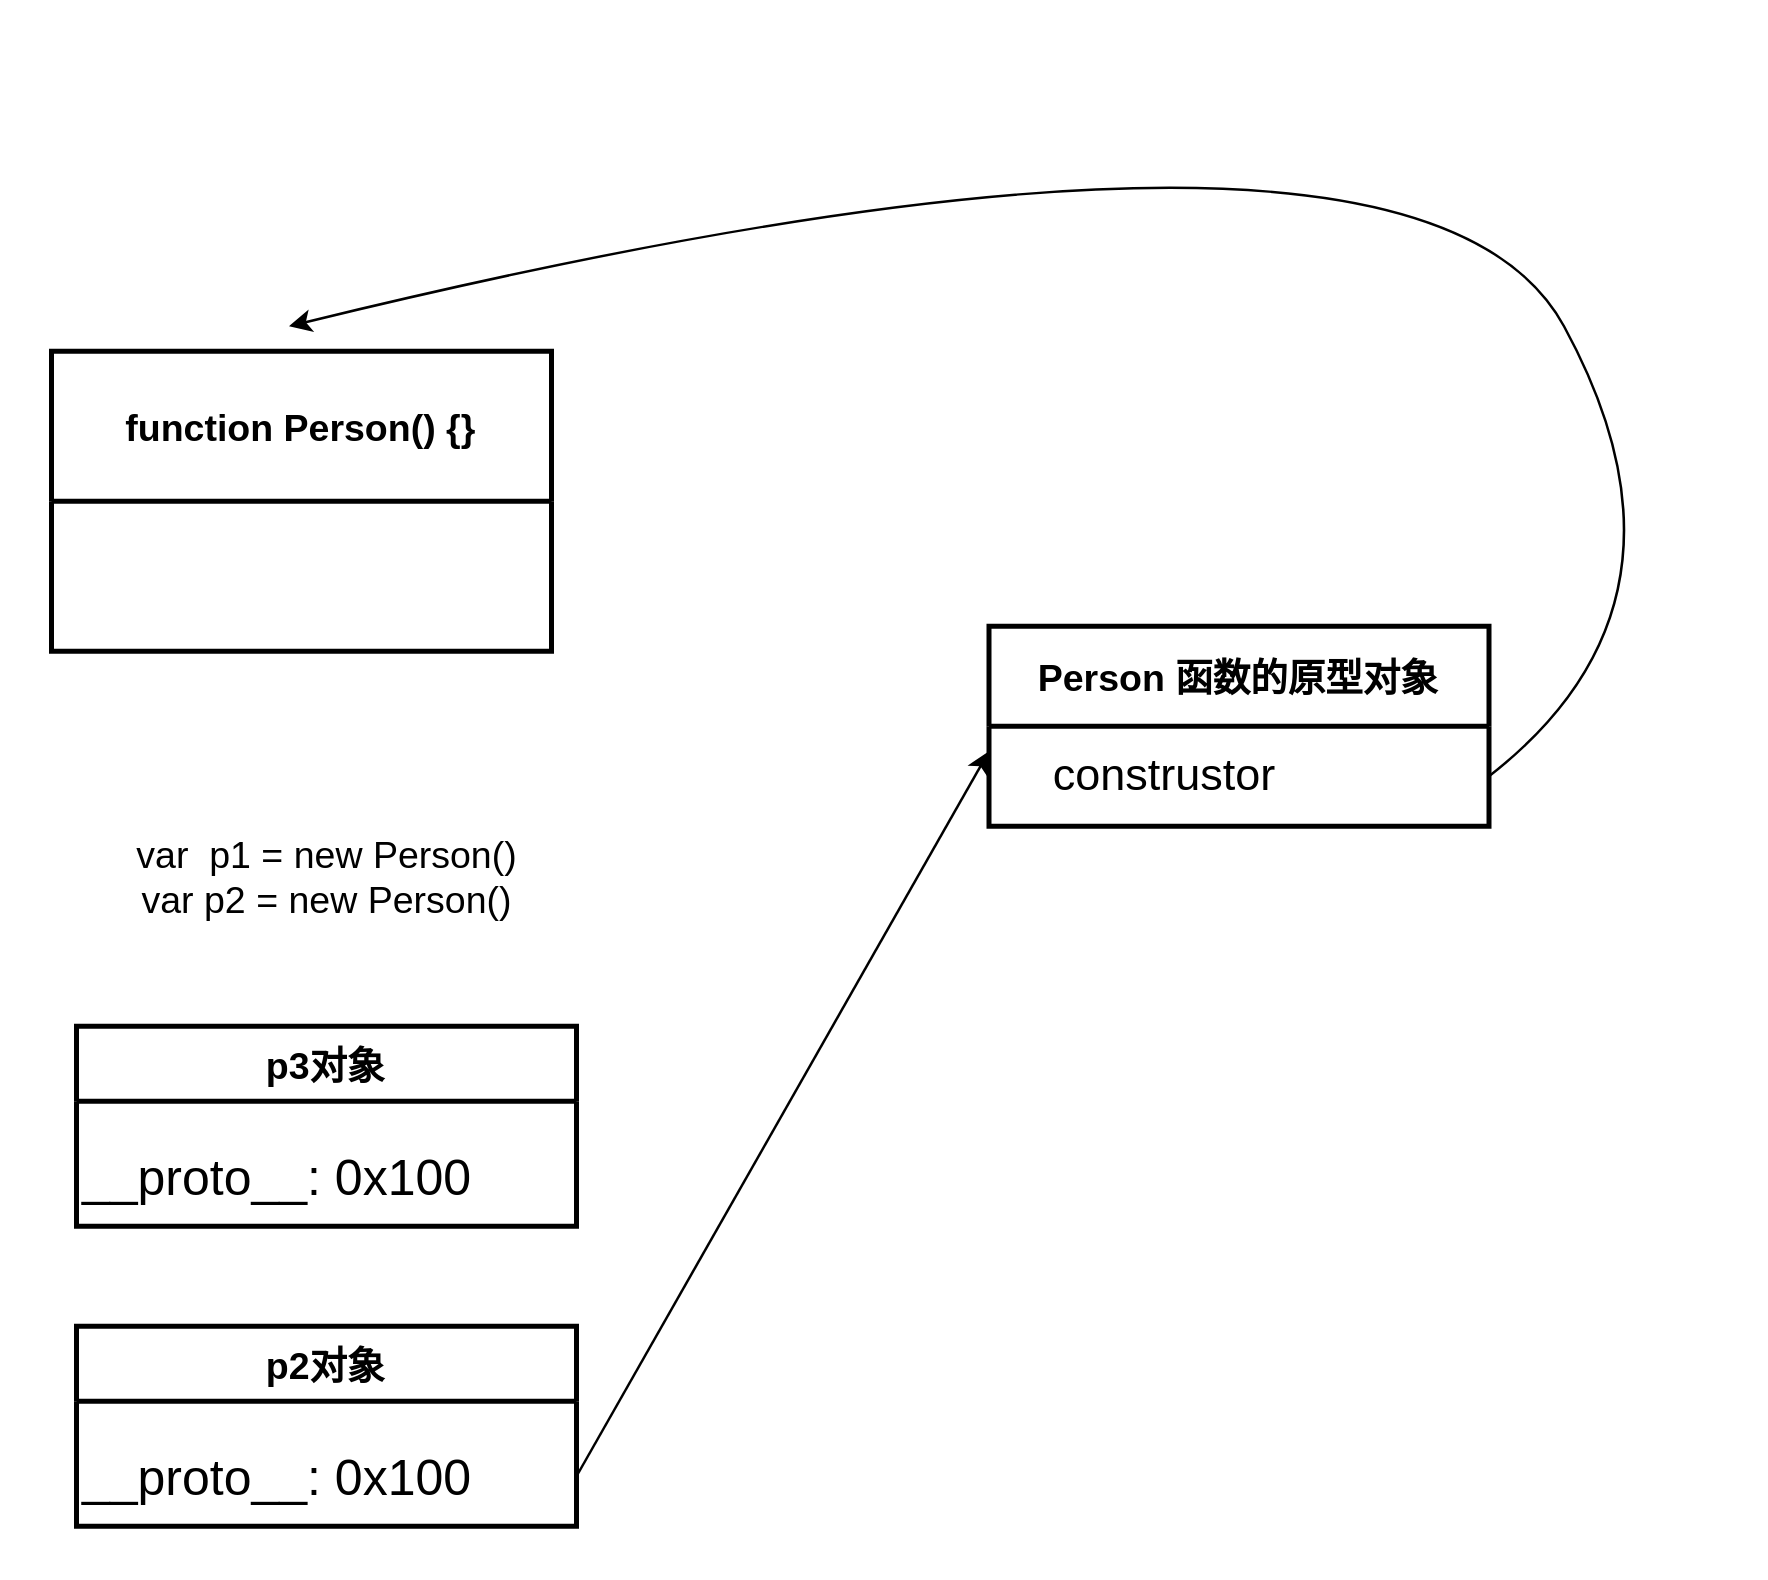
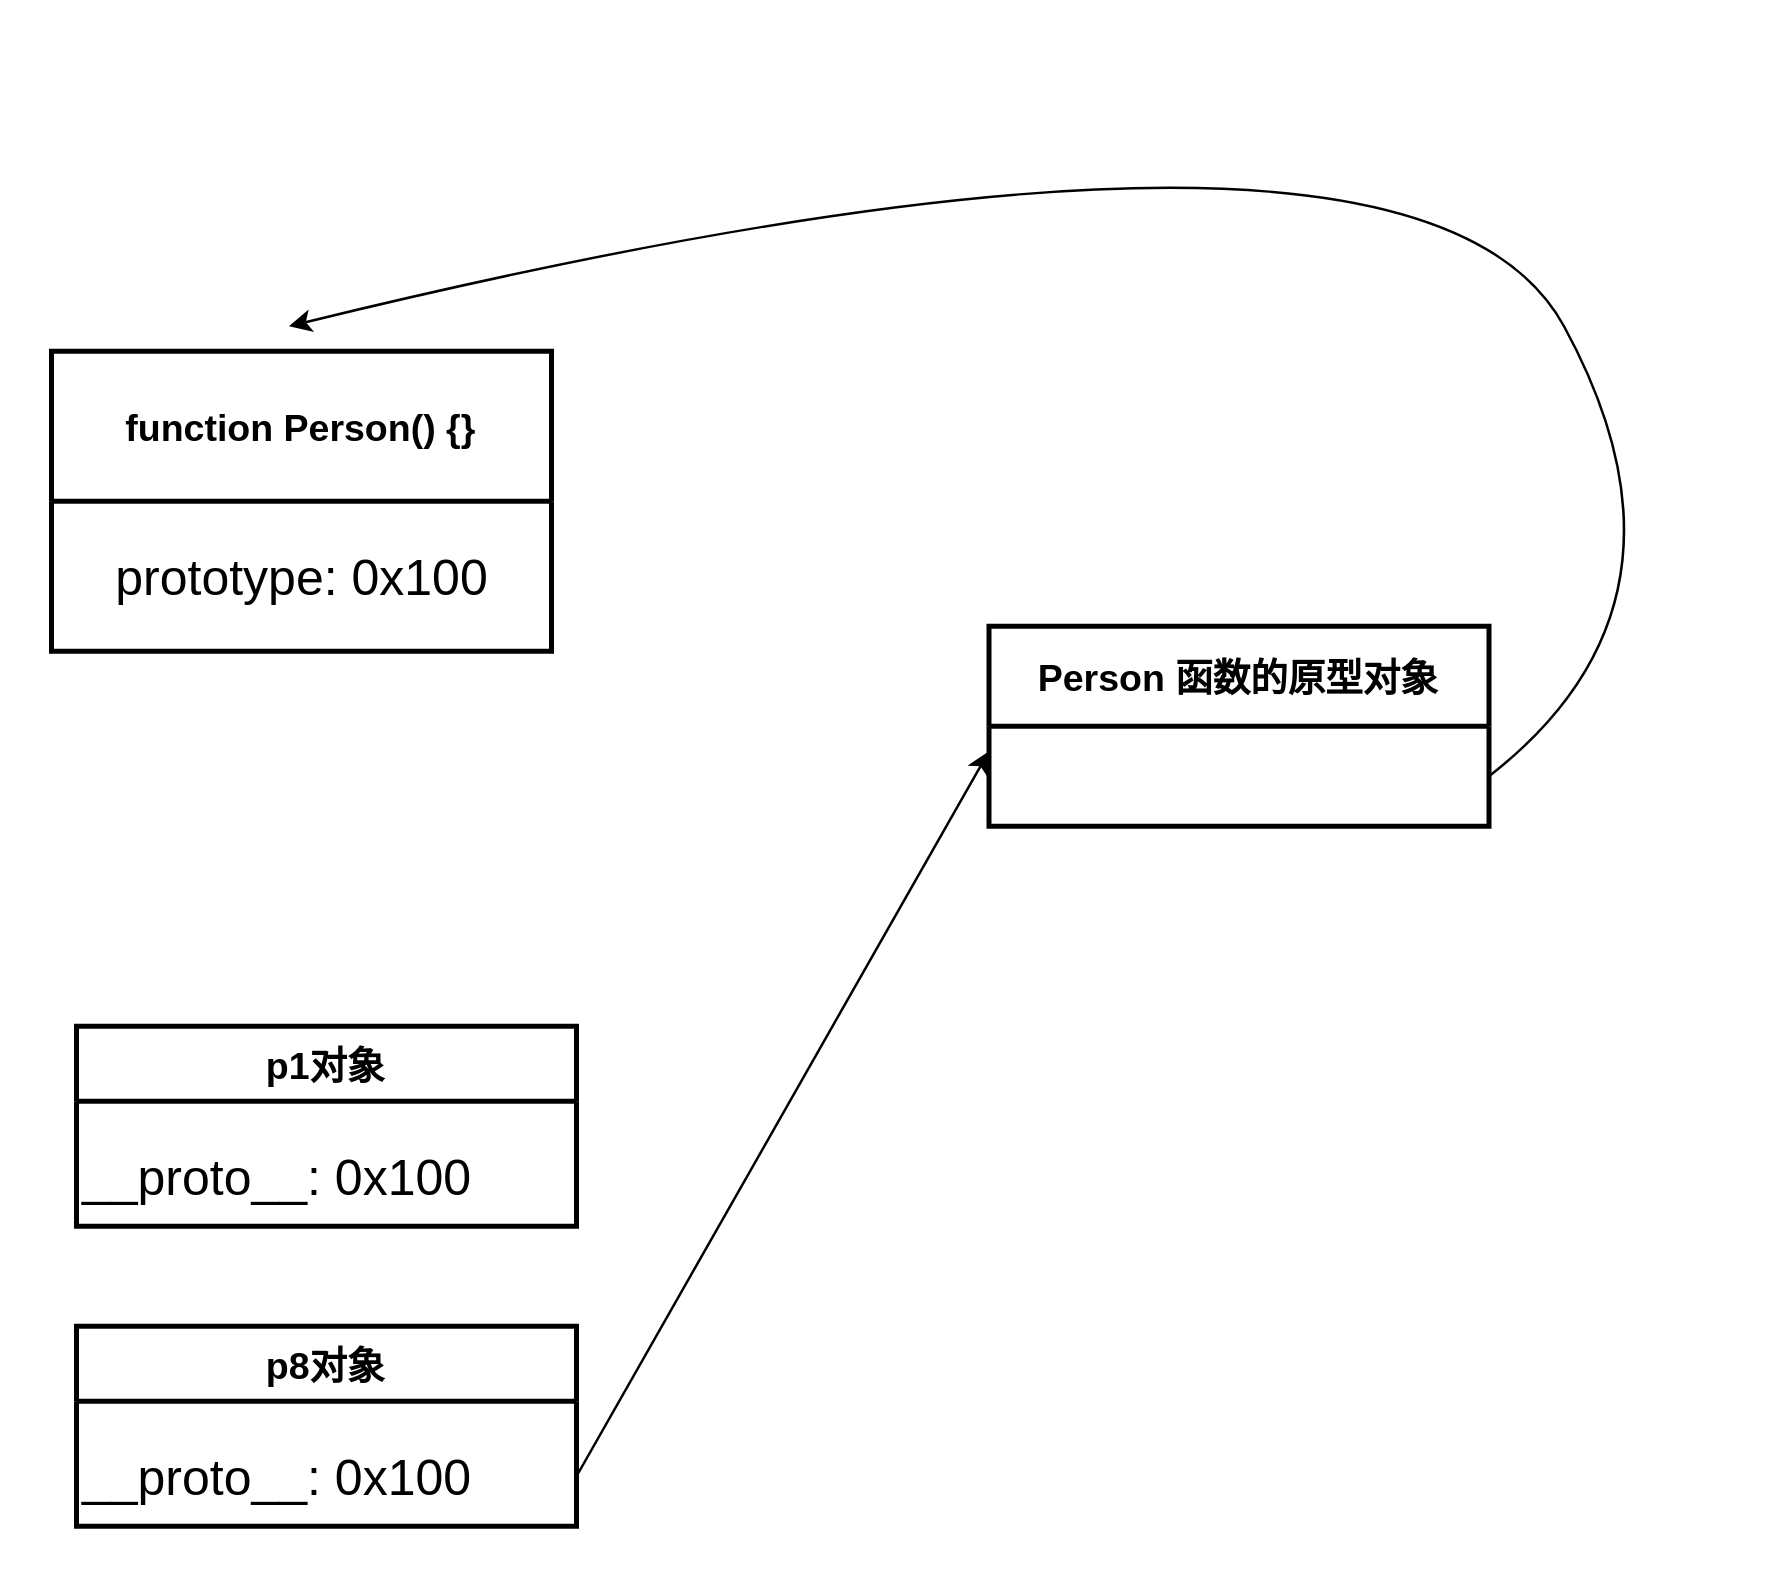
node "prototype: 0x100": added
node "construstor": removed
node "var p1 = new Person() var p2 = new Person()": removed
node "p3对象": label "p3对象" -> "p1对象"
node "p2对象": label "p2对象" -> "p8对象"
